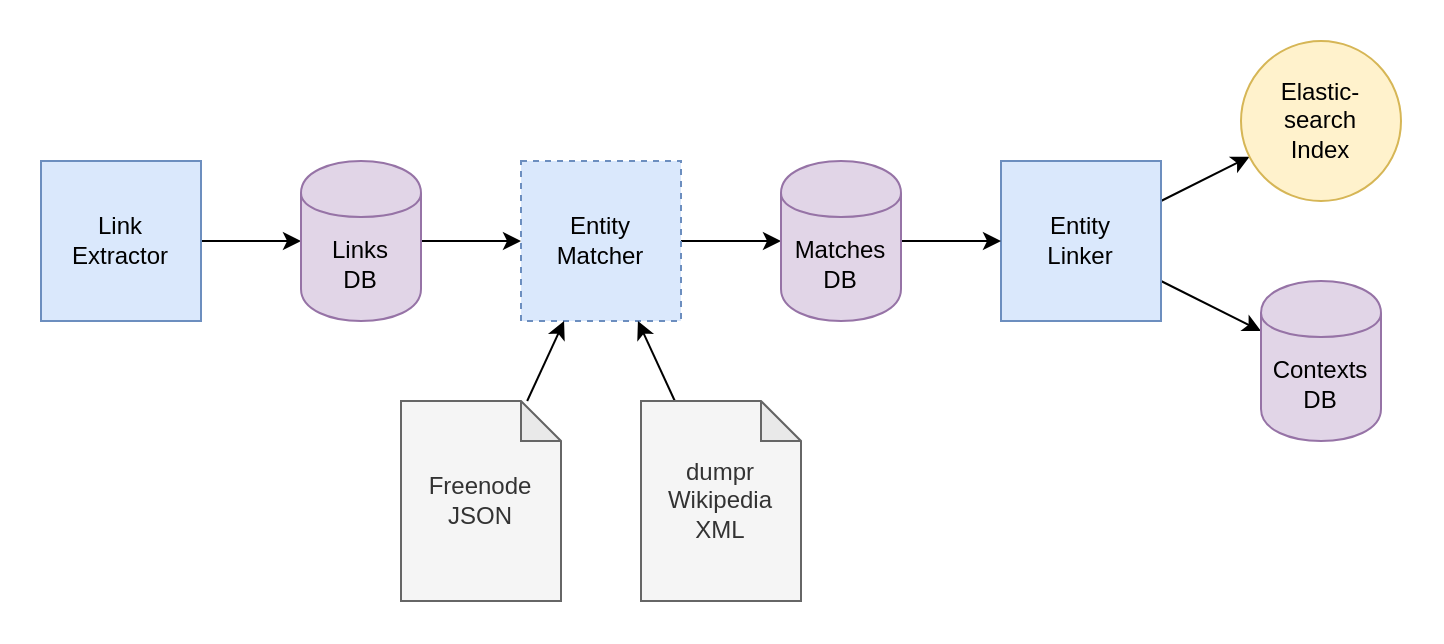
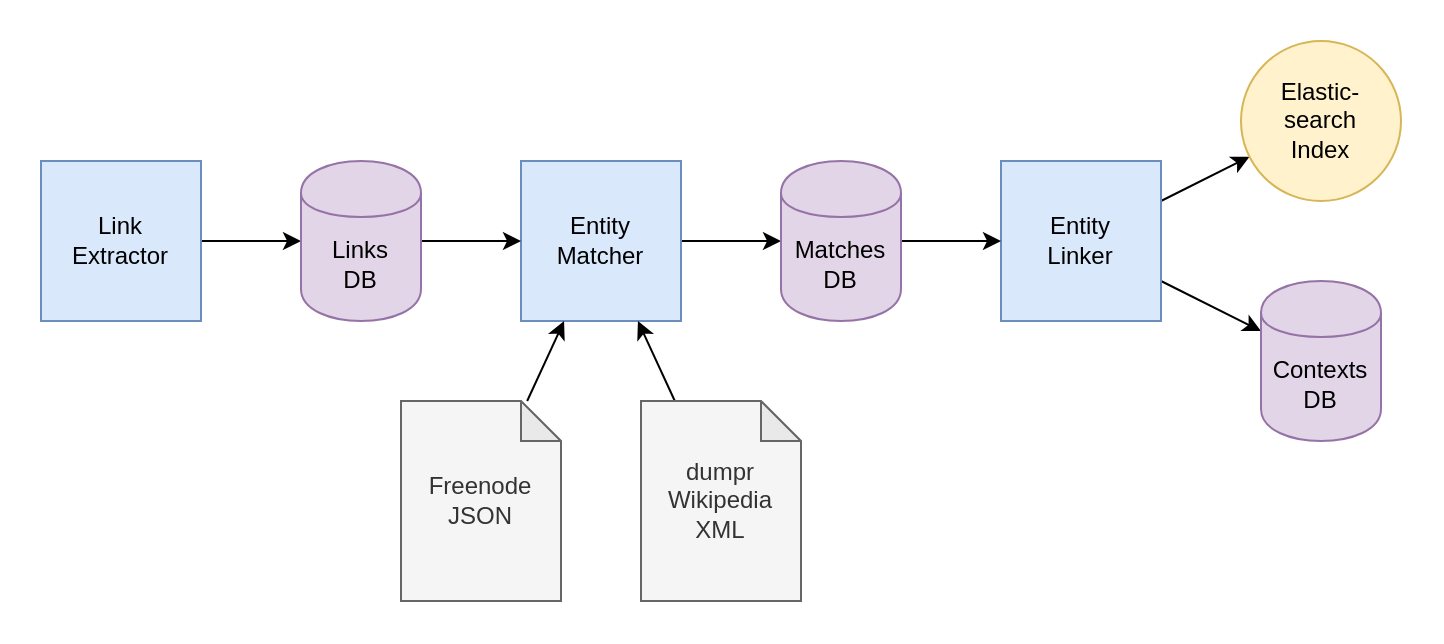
node "Entity Matcher": style dashed -> solid
